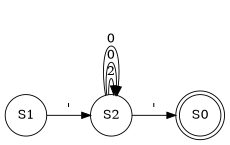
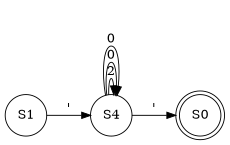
node "S2": label "S2" -> "S4"
